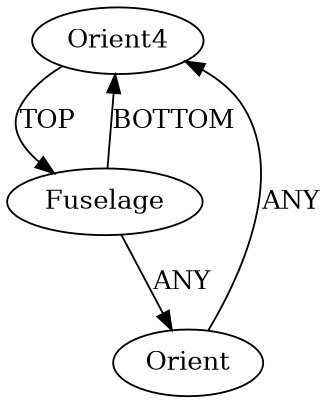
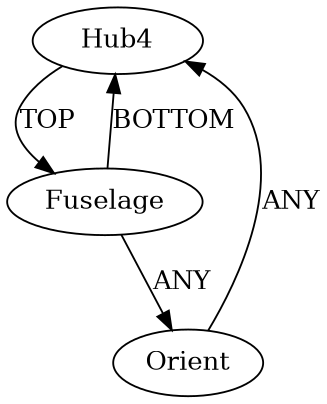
node "Orient4": label "Orient4" -> "Hub4"
